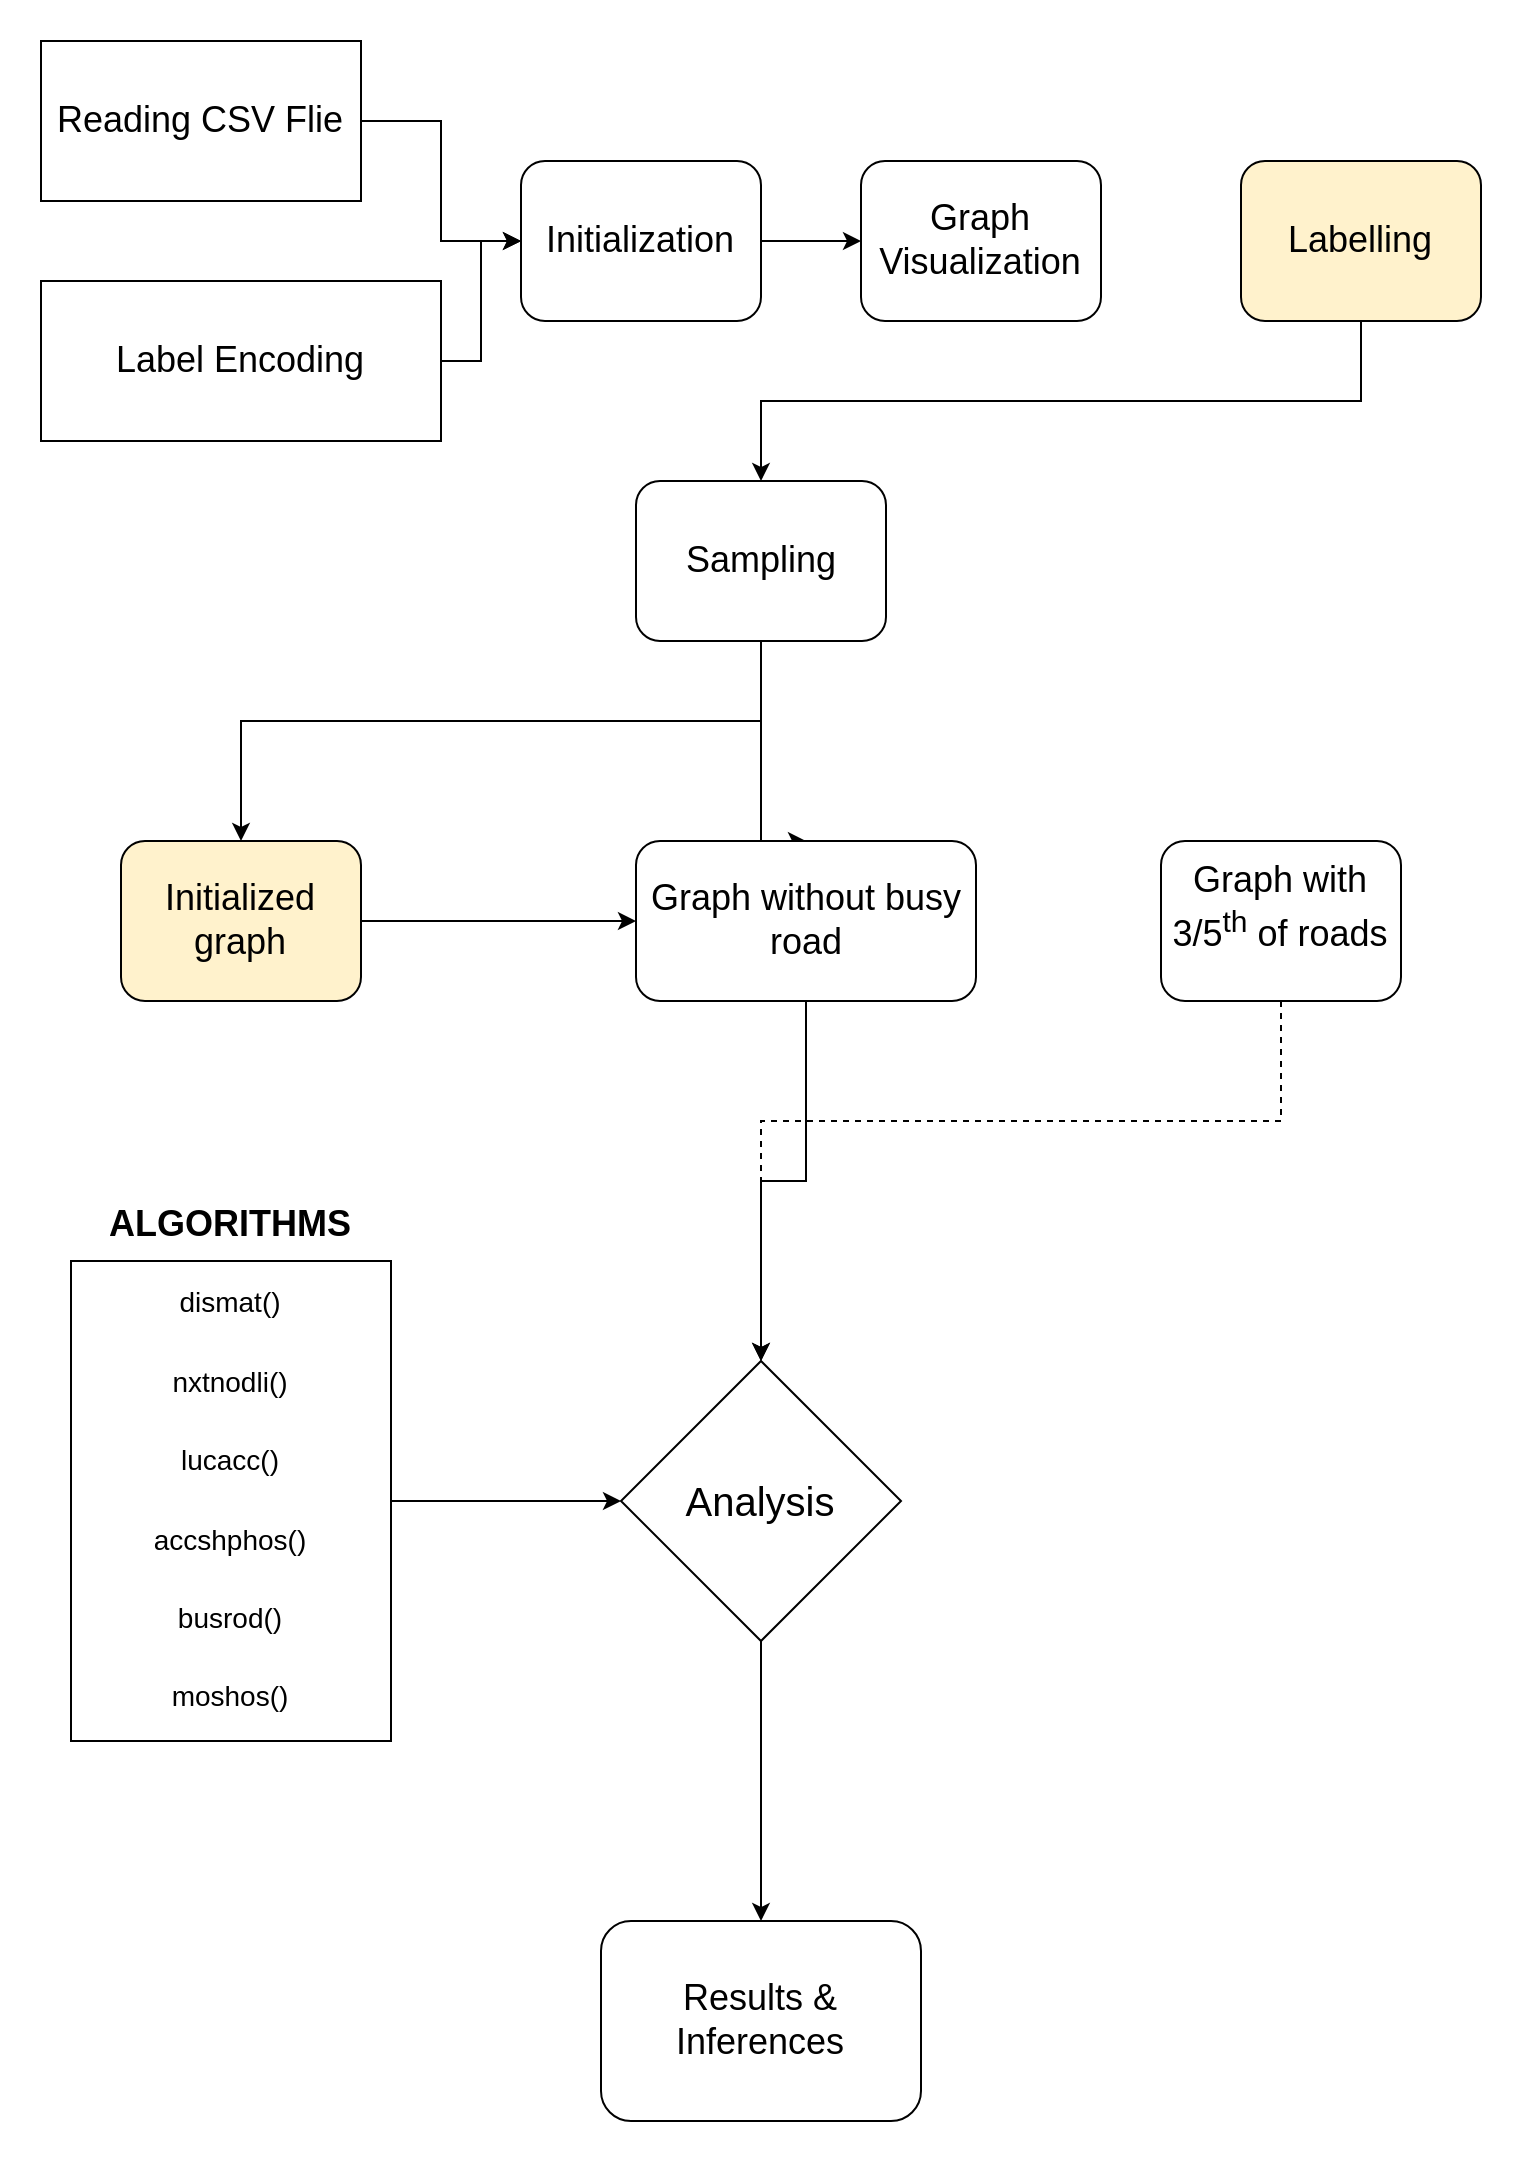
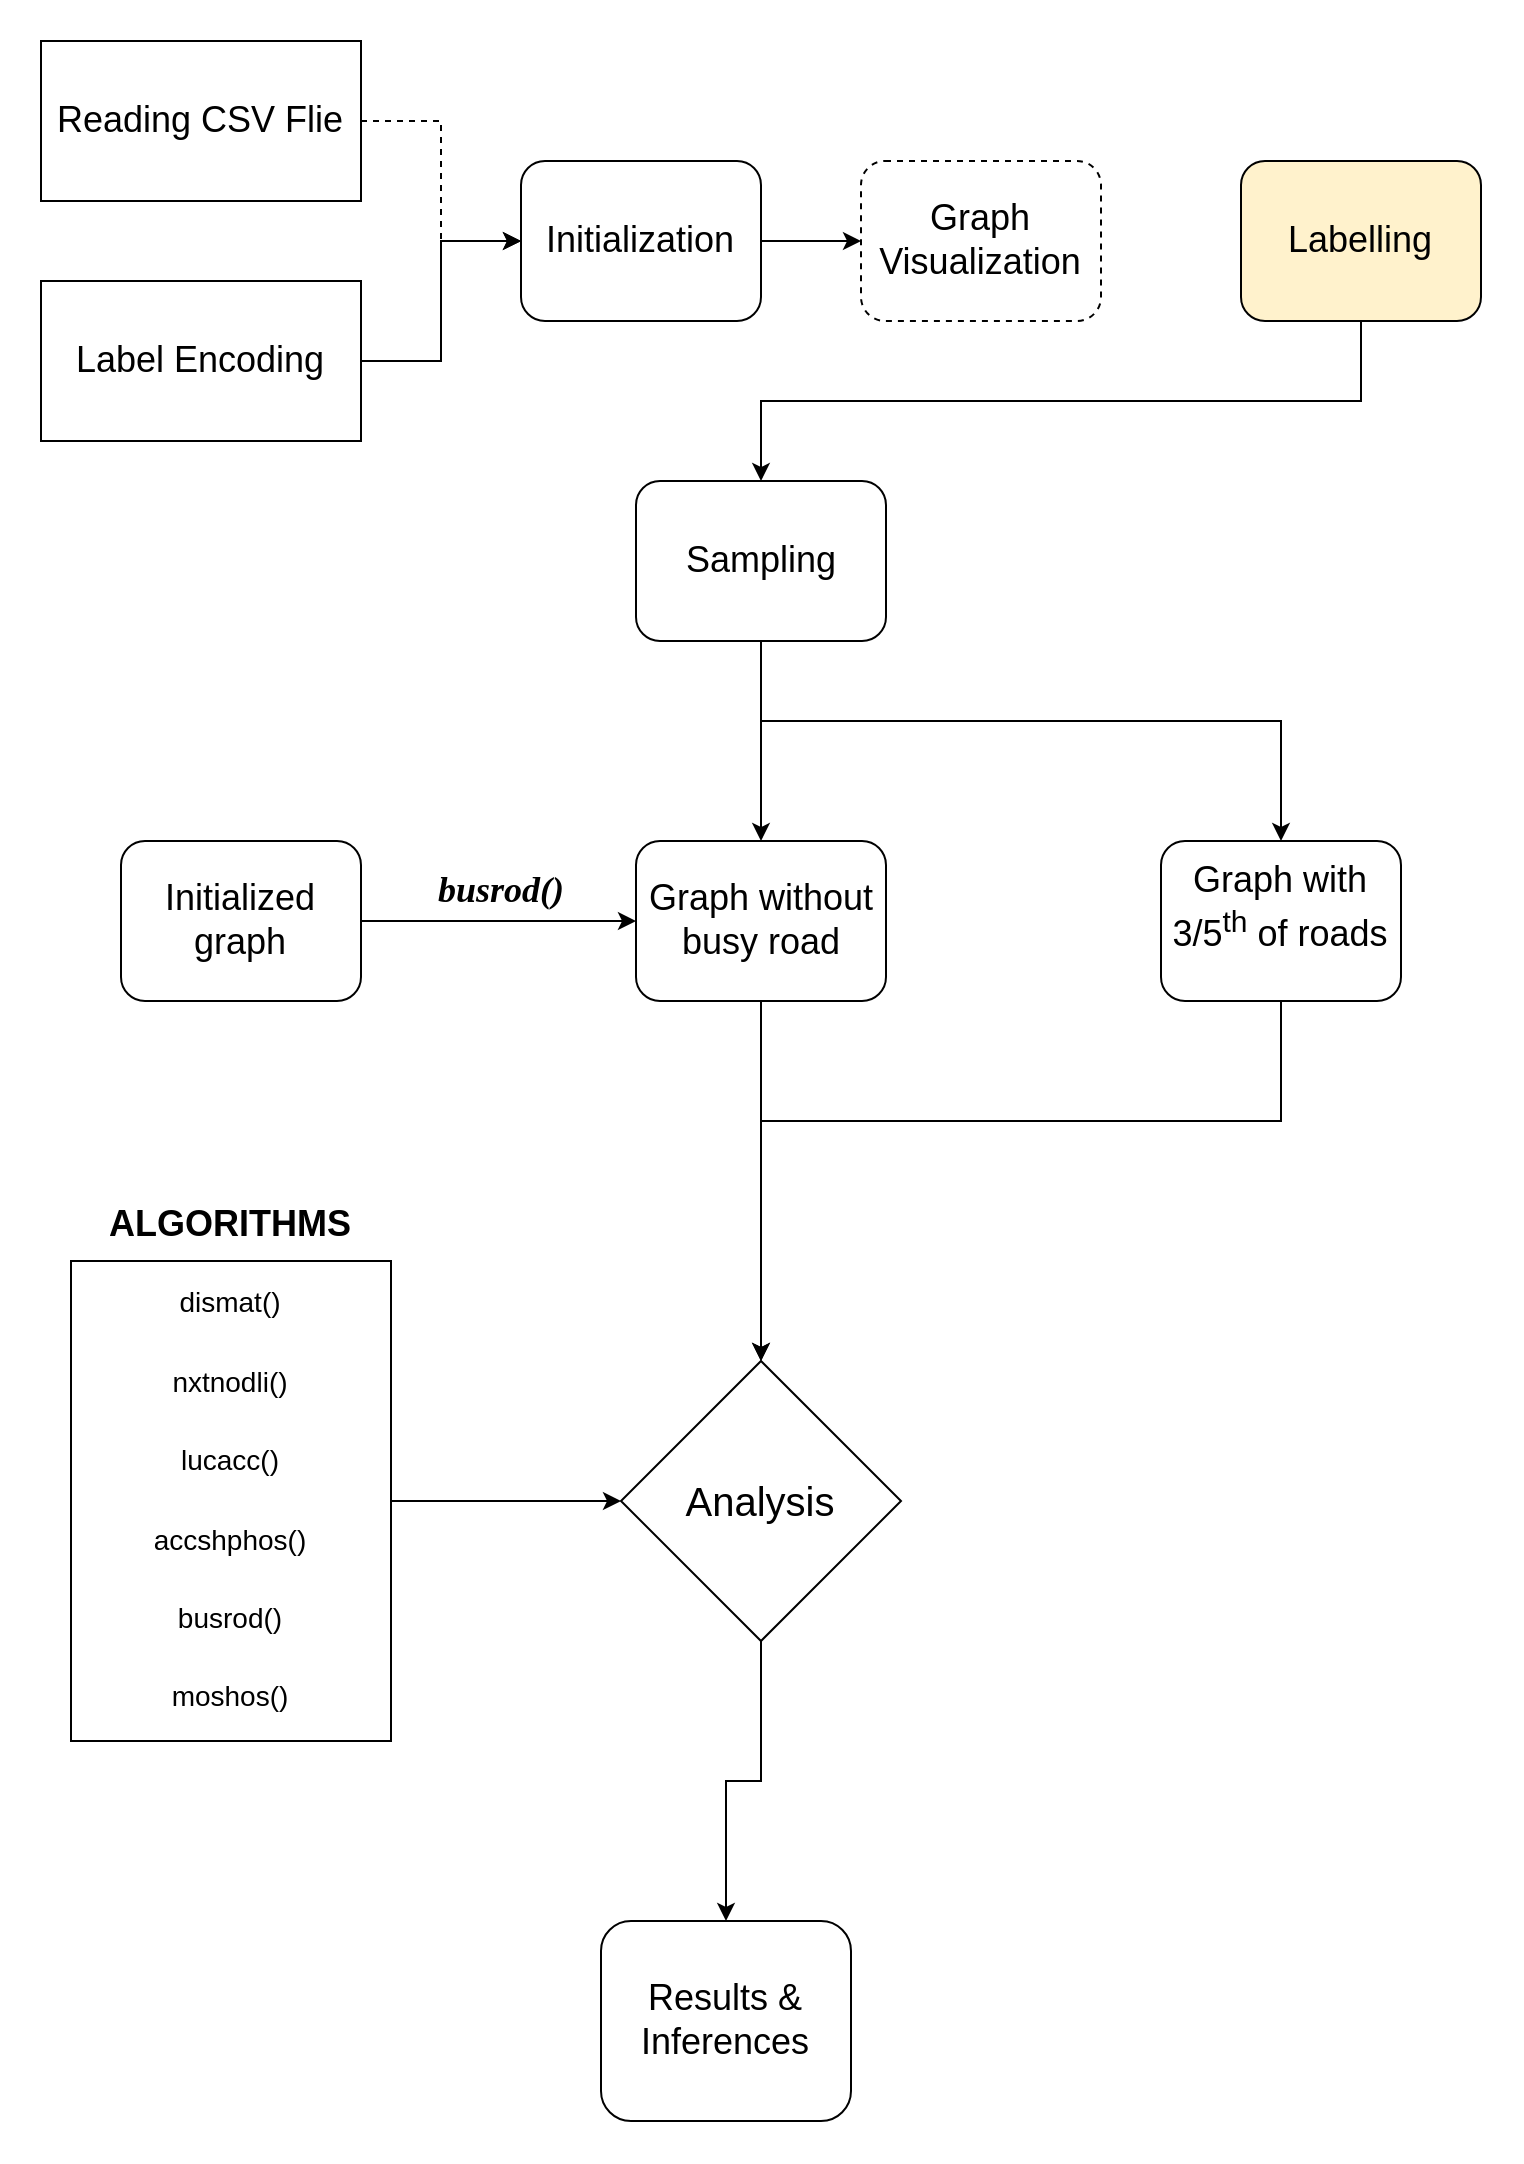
edge "Reading CSV Flie" -> "Initialization": style solid -> dashed
node "Graph Visualization": style solid -> dashed
node "Label Encoding": size 400x160 -> 320x160
edge "Sampling" -> "Initialized graph": removed
edge "Sampling" -> "Graph with 3/5th of roads": added
node "busrod()": added
node "Initialized graph": fillcolor #fff2cc -> #ffffff
node "Graph without busy road": size 340x160 -> 250x160
edge "Graph with 3/5th of roads" -> "Analysis": style dashed -> solid
node "Results & Inferences": size 320x200 -> 250x200
